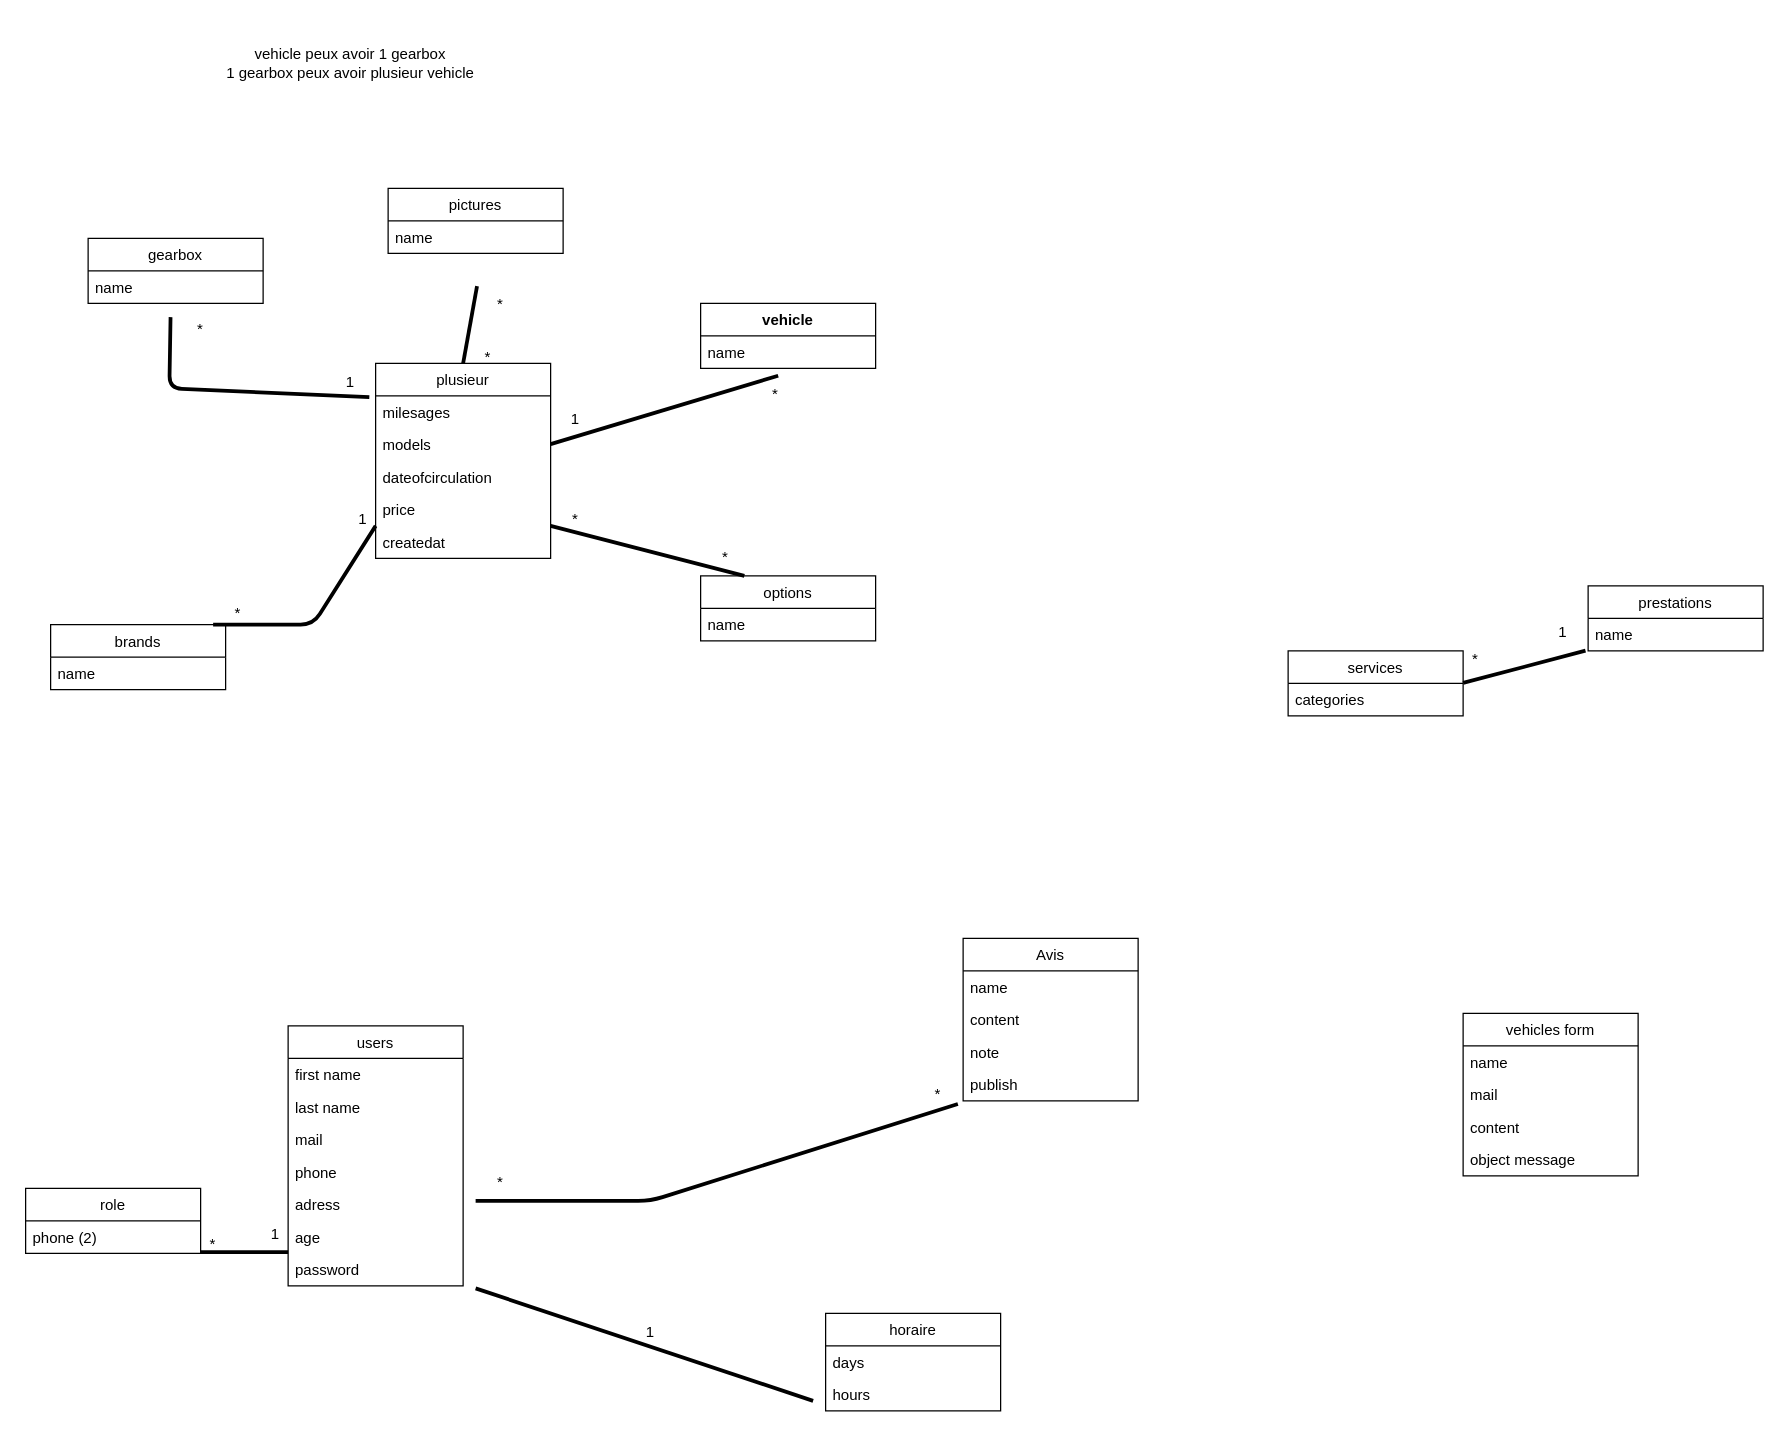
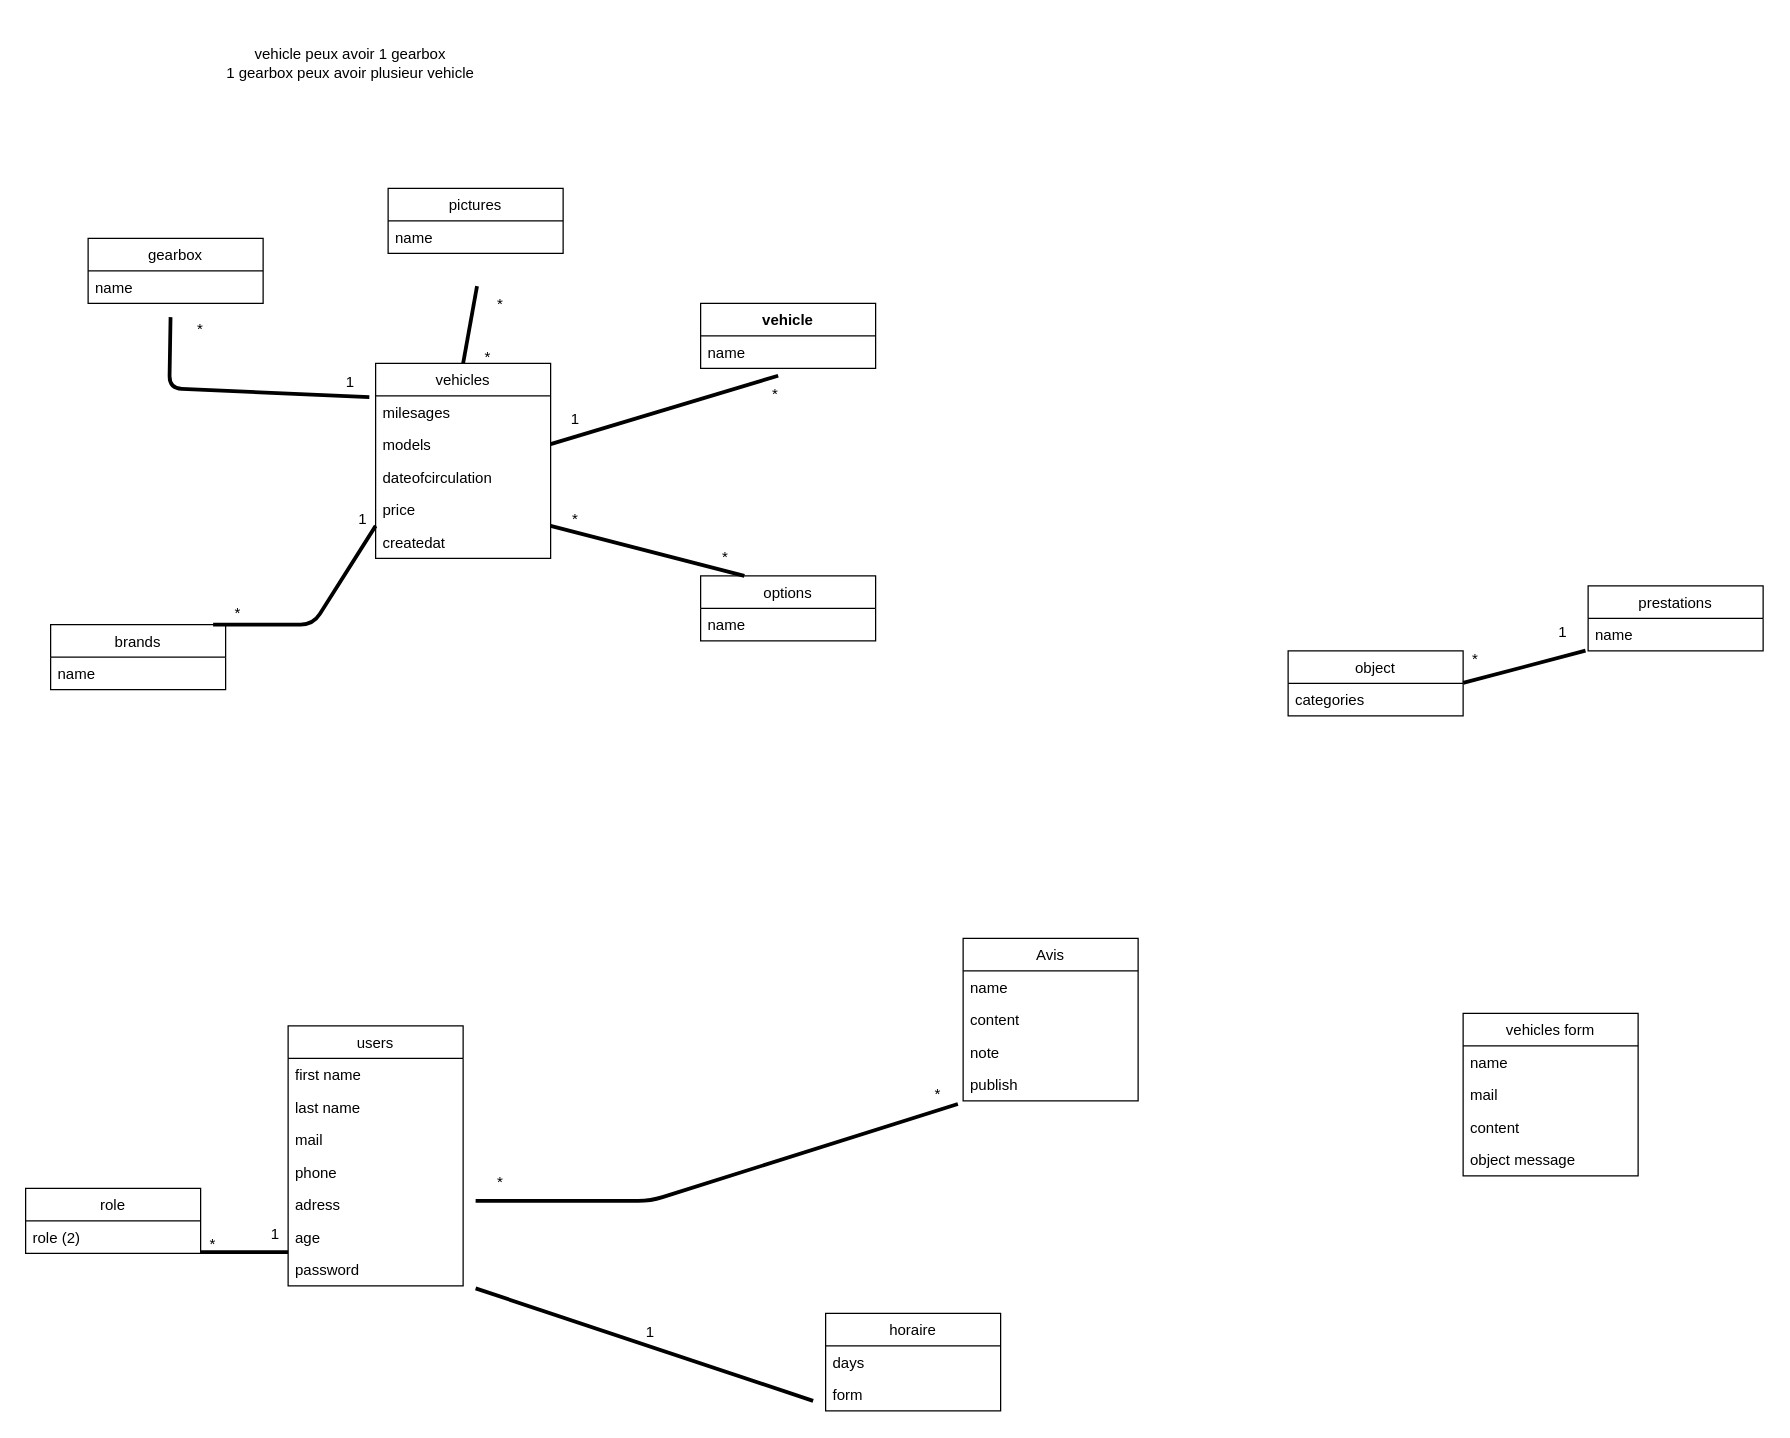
node "plusieur": label "plusieur" -> "vehicles"
node "services": label "services" -> "object"
node "phone (2)": label "phone (2)" -> "role (2)"
node "hours": label "hours" -> "form"
